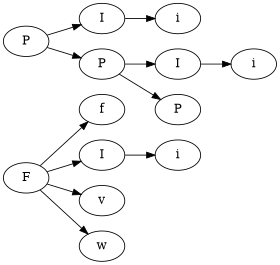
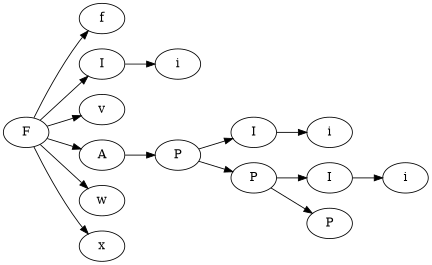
node "A": added
node "x": added
